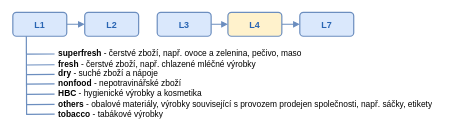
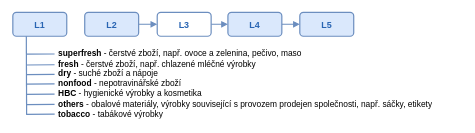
edge "L1" -> "L2": removed
edge "L2" -> "L3": added
node "L3": fillcolor #dae8fc -> #ffffff
node "L4": fillcolor #fff2cc -> #dae8fc
node "L7": label "L7" -> "L5"
